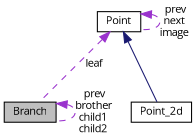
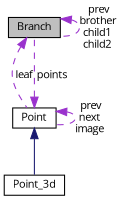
edge "Branch" -> "Point": label " leaf" -> " points"
edge "Point" -> "Branch": added, label "leaf"
node "Point_2d": label "Point_2d" -> "Point_3d"
